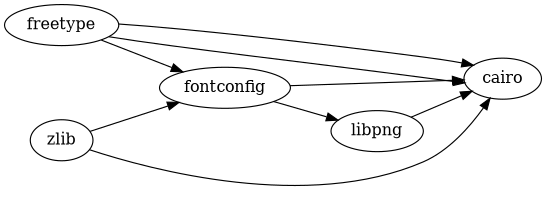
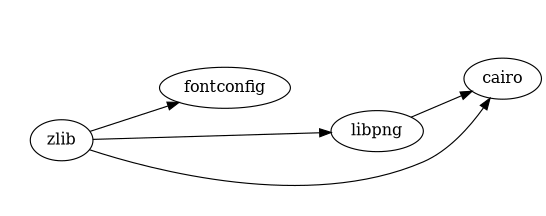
node "freetype": removed
edge "fontconfig" -> "cairo": removed
edge "fontconfig" -> "libpng": now "zlib" -> "libpng"
